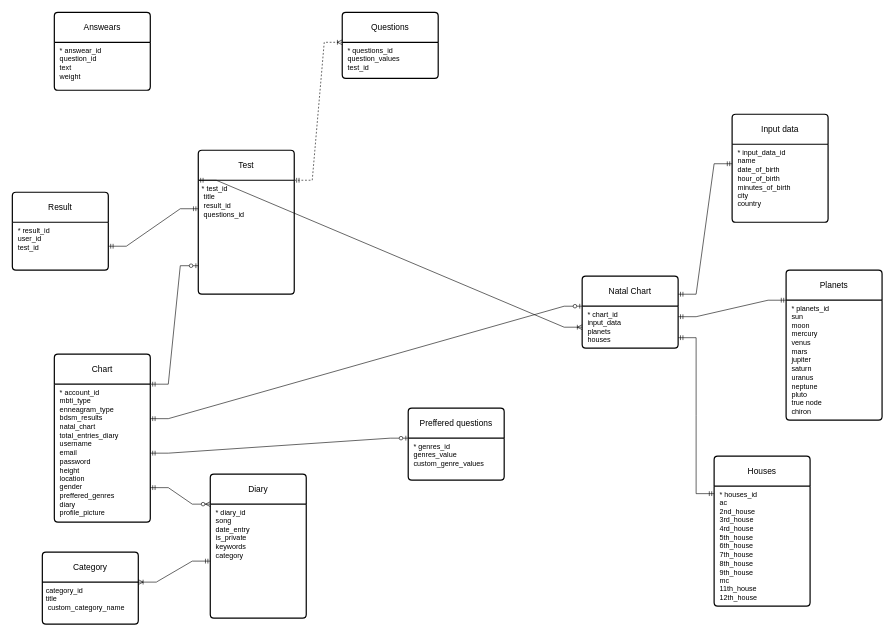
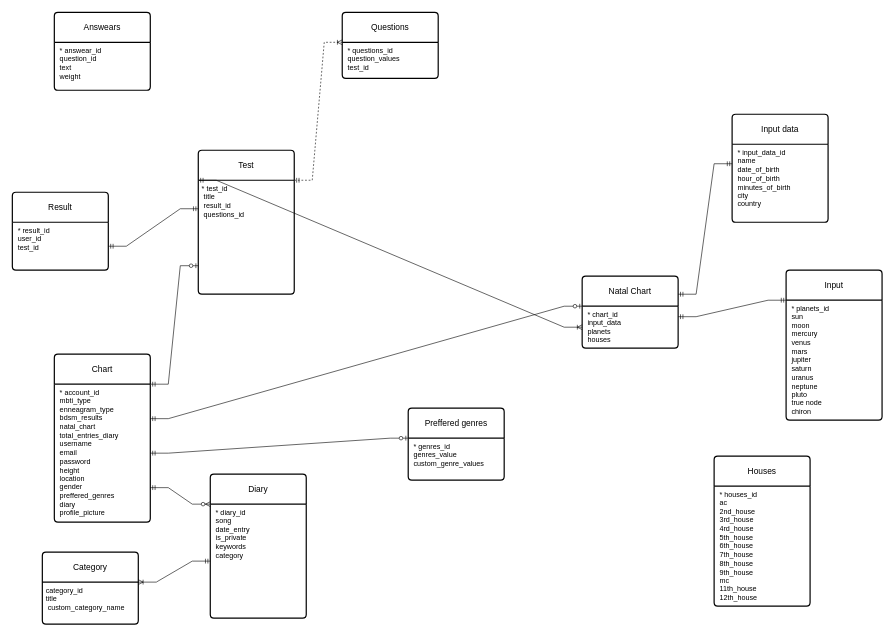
node "Planets": label "Planets" -> "Input"
node "Preffered questions": label "Preffered questions" -> "Preffered genres"
edge "* chart_id input_data planets houses" -- "Houses": removed
